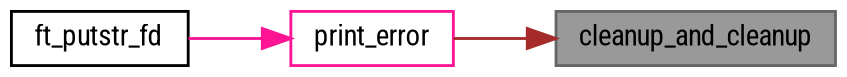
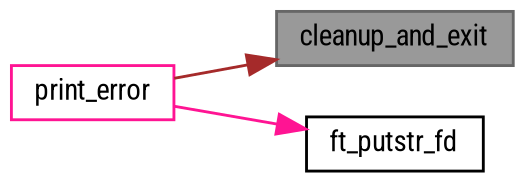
edge "ft_putstr_fd" -> "print_error": reversed
node "cleanup_and_cleanup": label "cleanup_and_cleanup" -> "cleanup_and_exit"
